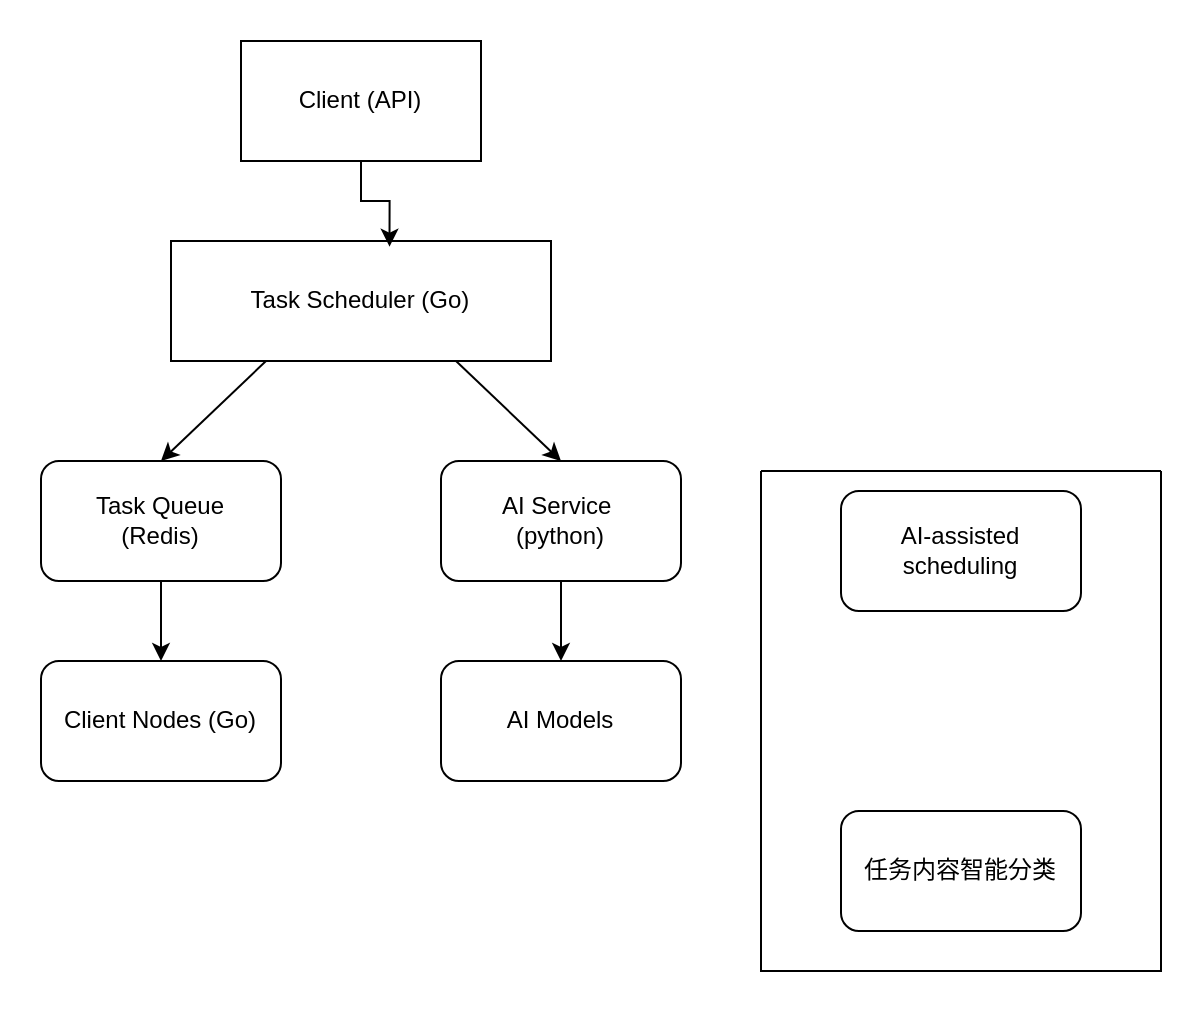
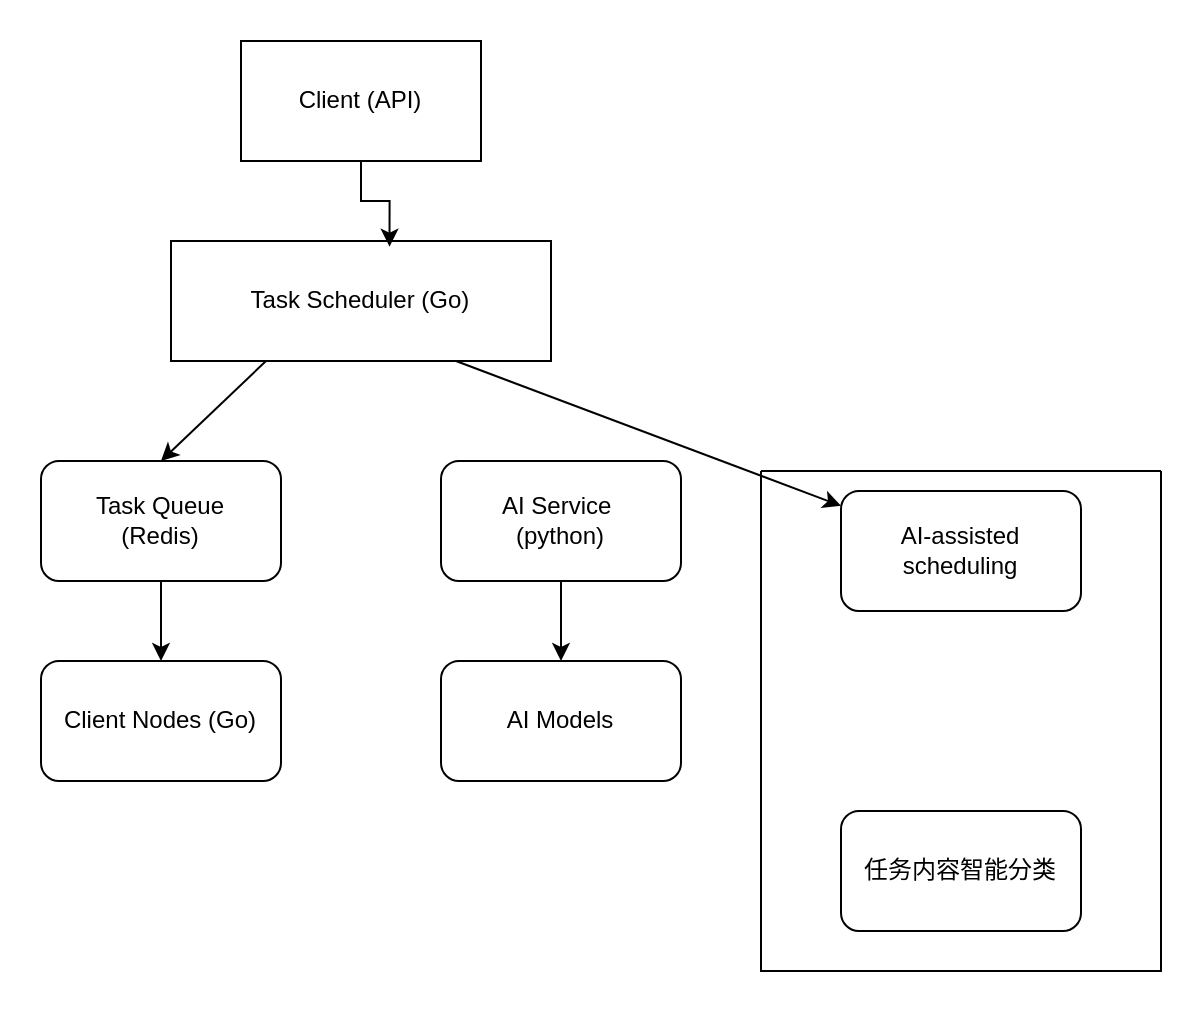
edge "Task Scheduler (Go)" -> "AI Service (python)": now "Task Scheduler (Go)" -> "AI-assisted scheduling"
